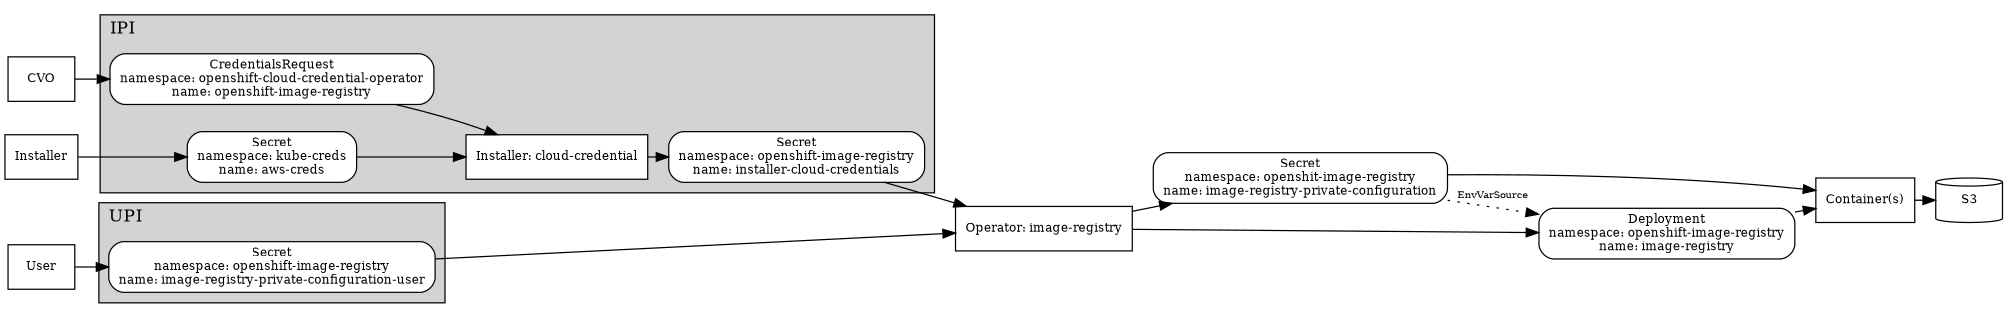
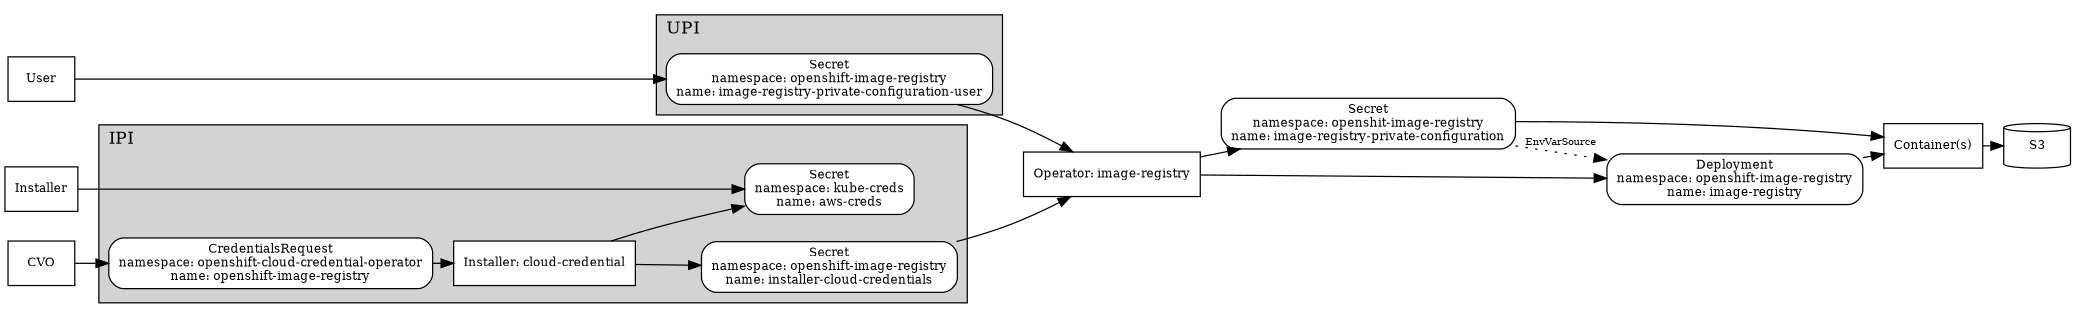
edge "Secret namespace: kube-creds name: aws-creds" -> "Installer: cloud-credential": reversed
